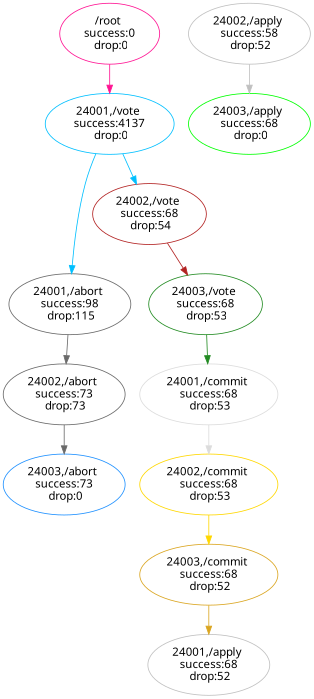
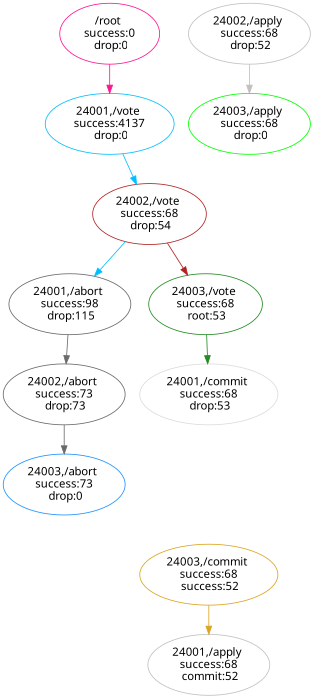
node "24002,/apply success:58 drop:52": label "24002,/apply success:58 drop:52" -> "24002,/apply success:68 drop:52"
edge "24001,/vote success:4137 drop:0" -> "24001,/abort success:98 drop:115": now "24002,/vote success:68 drop:54" -> "24001,/abort success:98 drop:115"
node "24003,/vote success:68 drop:53": label "24003,/vote success:68 drop:53" -> "24003,/vote success:68 root:53"
node "24002,/commit success:68 drop:53": removed
node "24003,/commit success:68 drop:52": label "24003,/commit success:68 drop:52" -> "24003,/commit success:68 success:52"
node "24001,/apply success:68 drop:52": label "24001,/apply success:68 drop:52" -> "24001,/apply success:68 commit:52"
